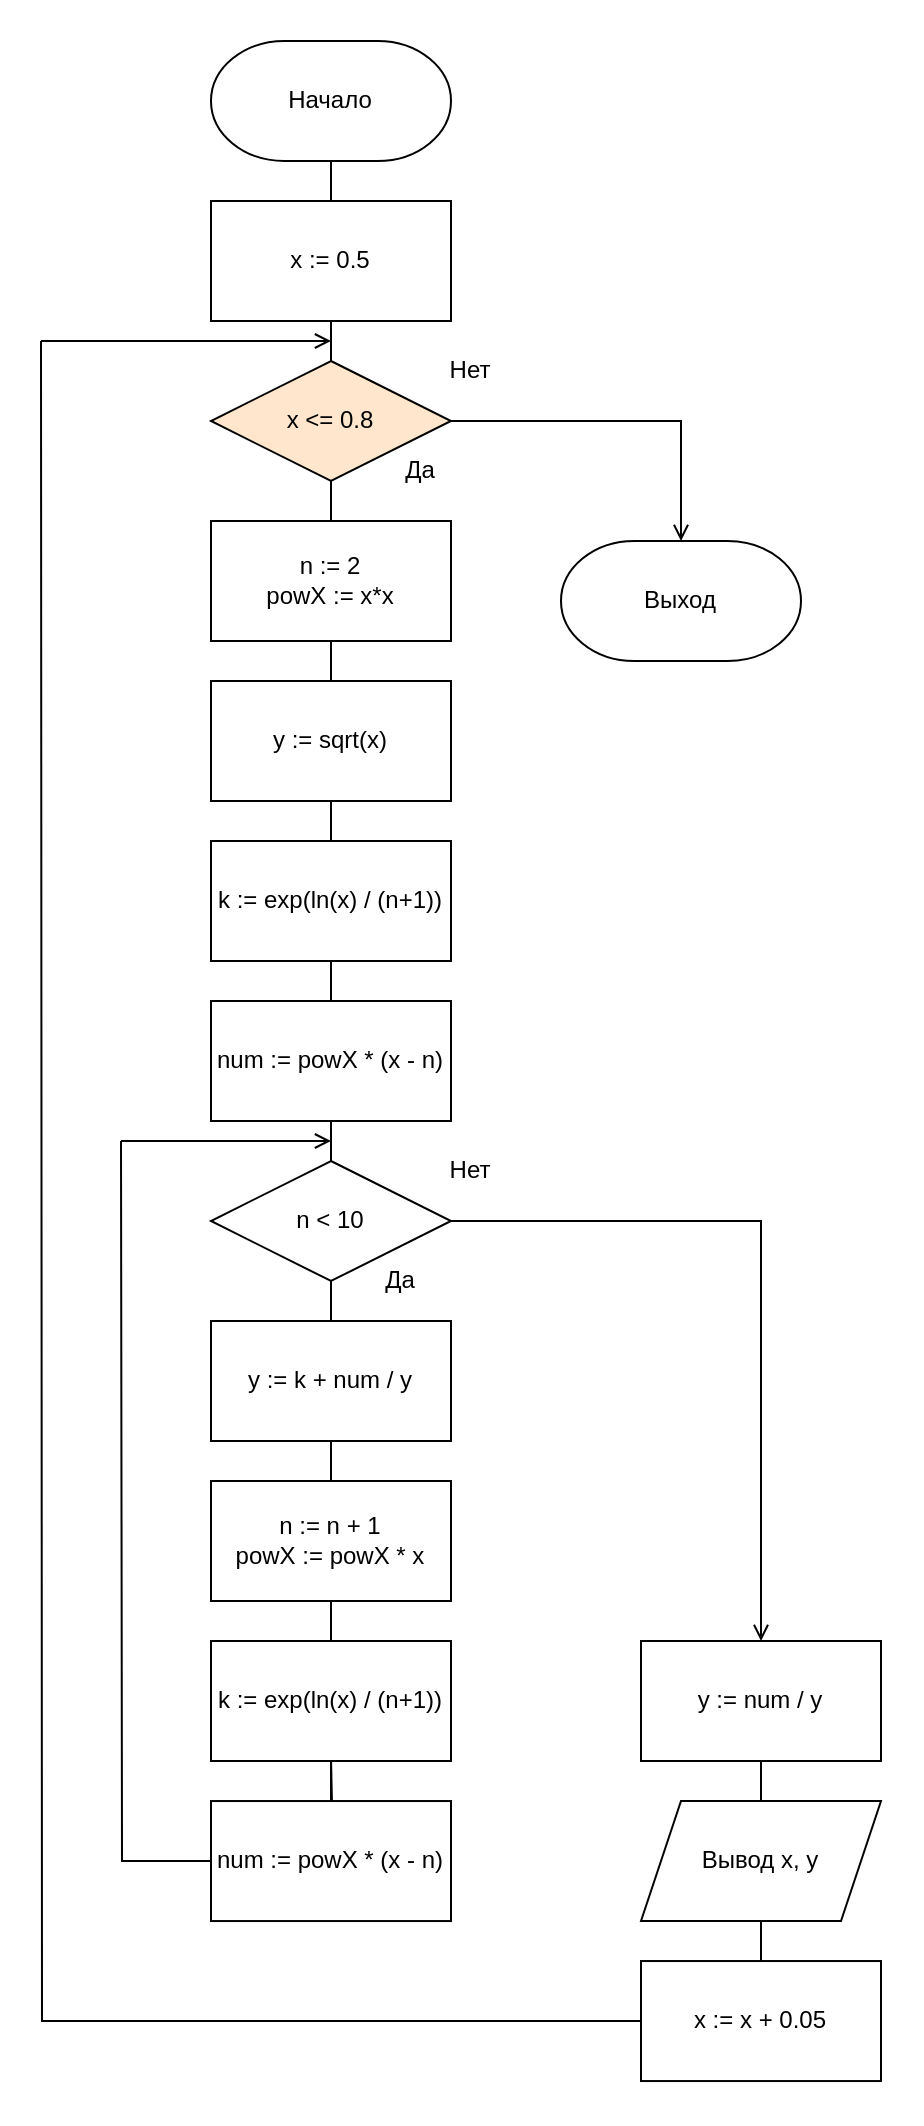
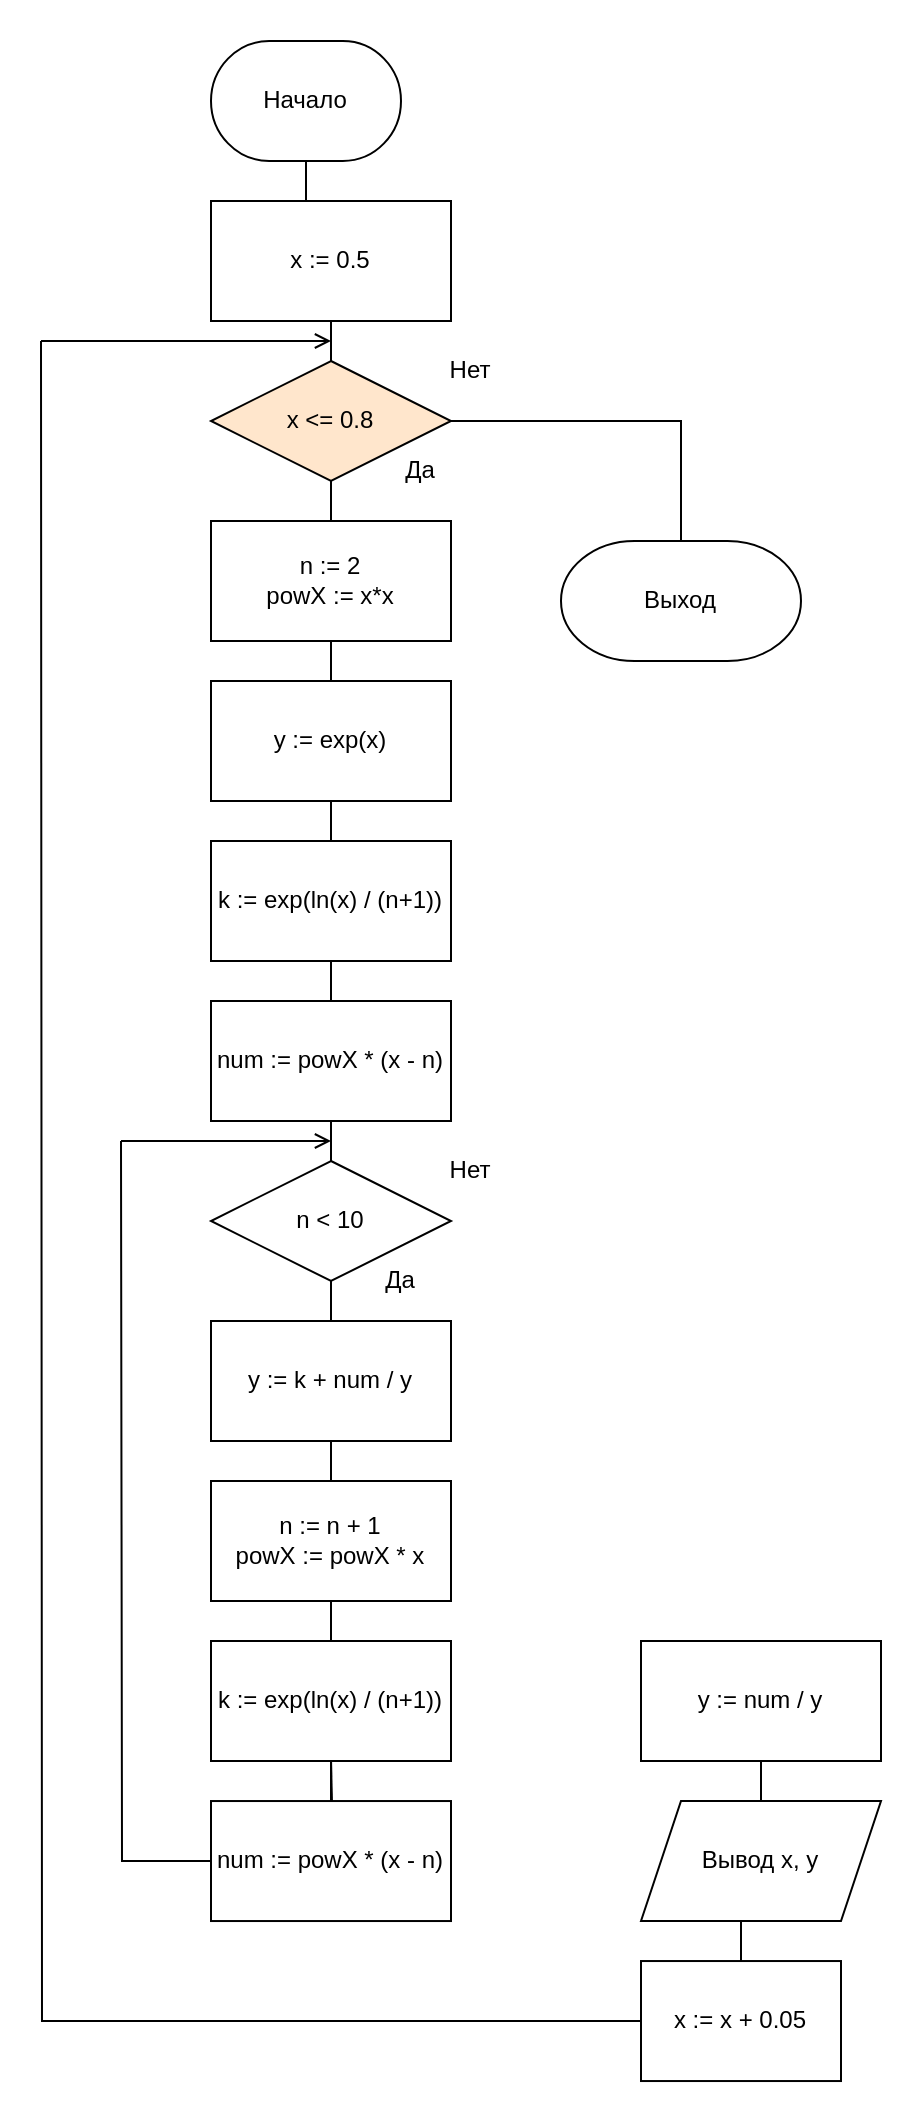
node "Начало": size 240x120 -> 190x120
edge "x <= 0.8" -> "Выход": arrowhead open -> none
node "у := sqrt(x)": label "у := sqrt(x)" -> "у := exp(x)"
edge "n < 10" -> "y := num / y": removed
node "x := x + 0.05": size 240x120 -> 200x120
